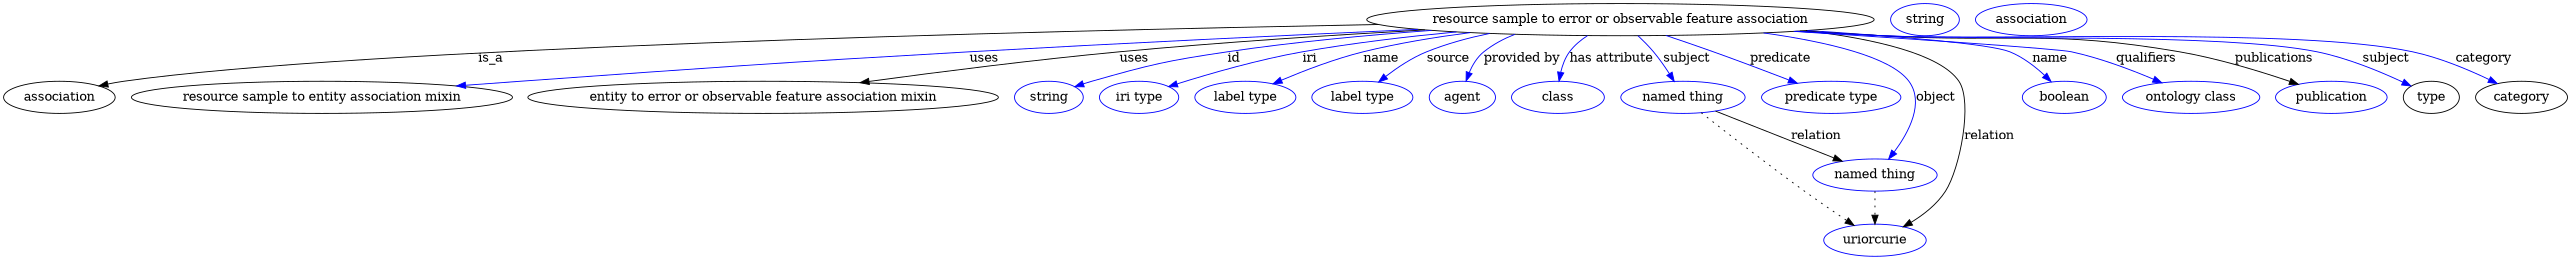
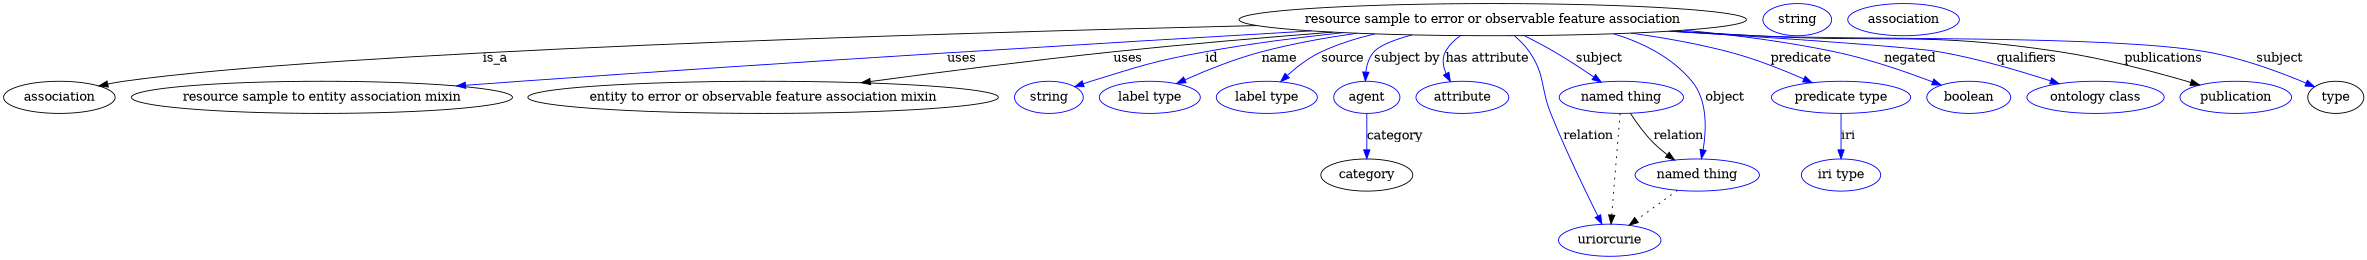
edge "resource sample to error or observable feature association" -> "category": now "agent" -> "category"
edge "resource sample to error or observable feature association" -> "iri type": now "predicate type" -> "iri type"
edge "resource sample to error or observable feature association" -> "agent": label "provided by" -> "subject by"
edge "resource sample to error or observable feature association" -> "boolean": label "name" -> "negated"
edge "resource sample to error or observable feature association" -> "uriorcurie": color black -> blue
node "class": label "class" -> "attribute"
